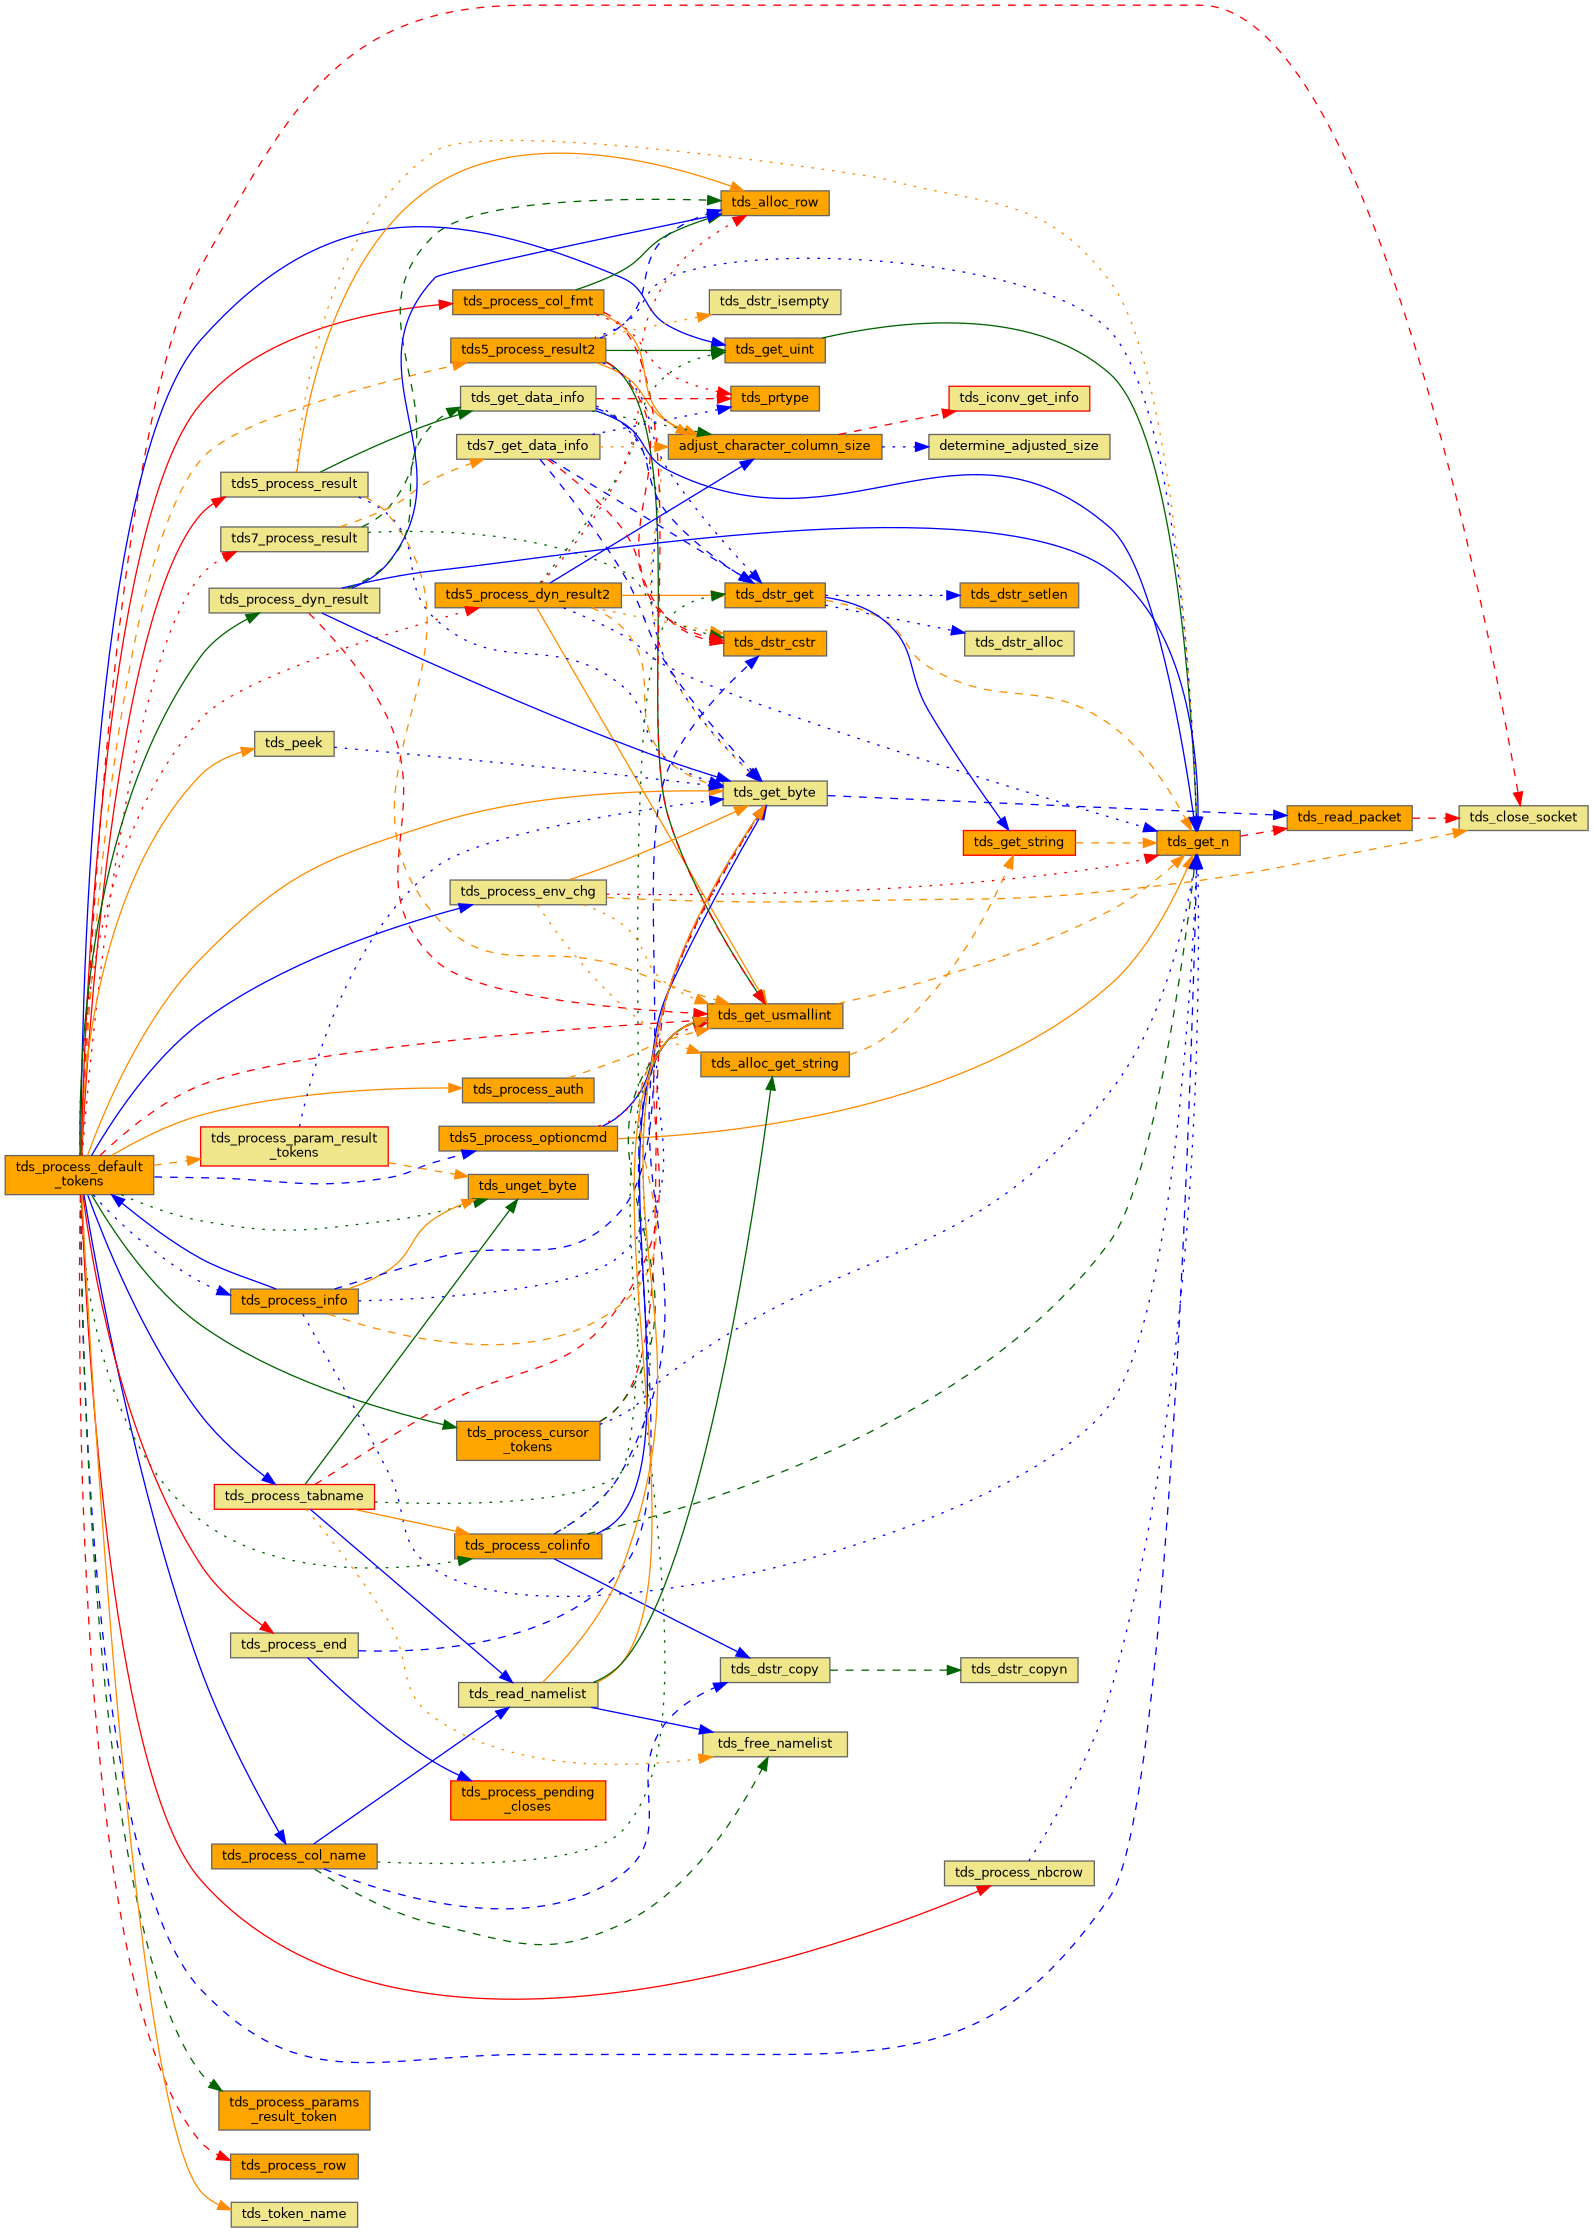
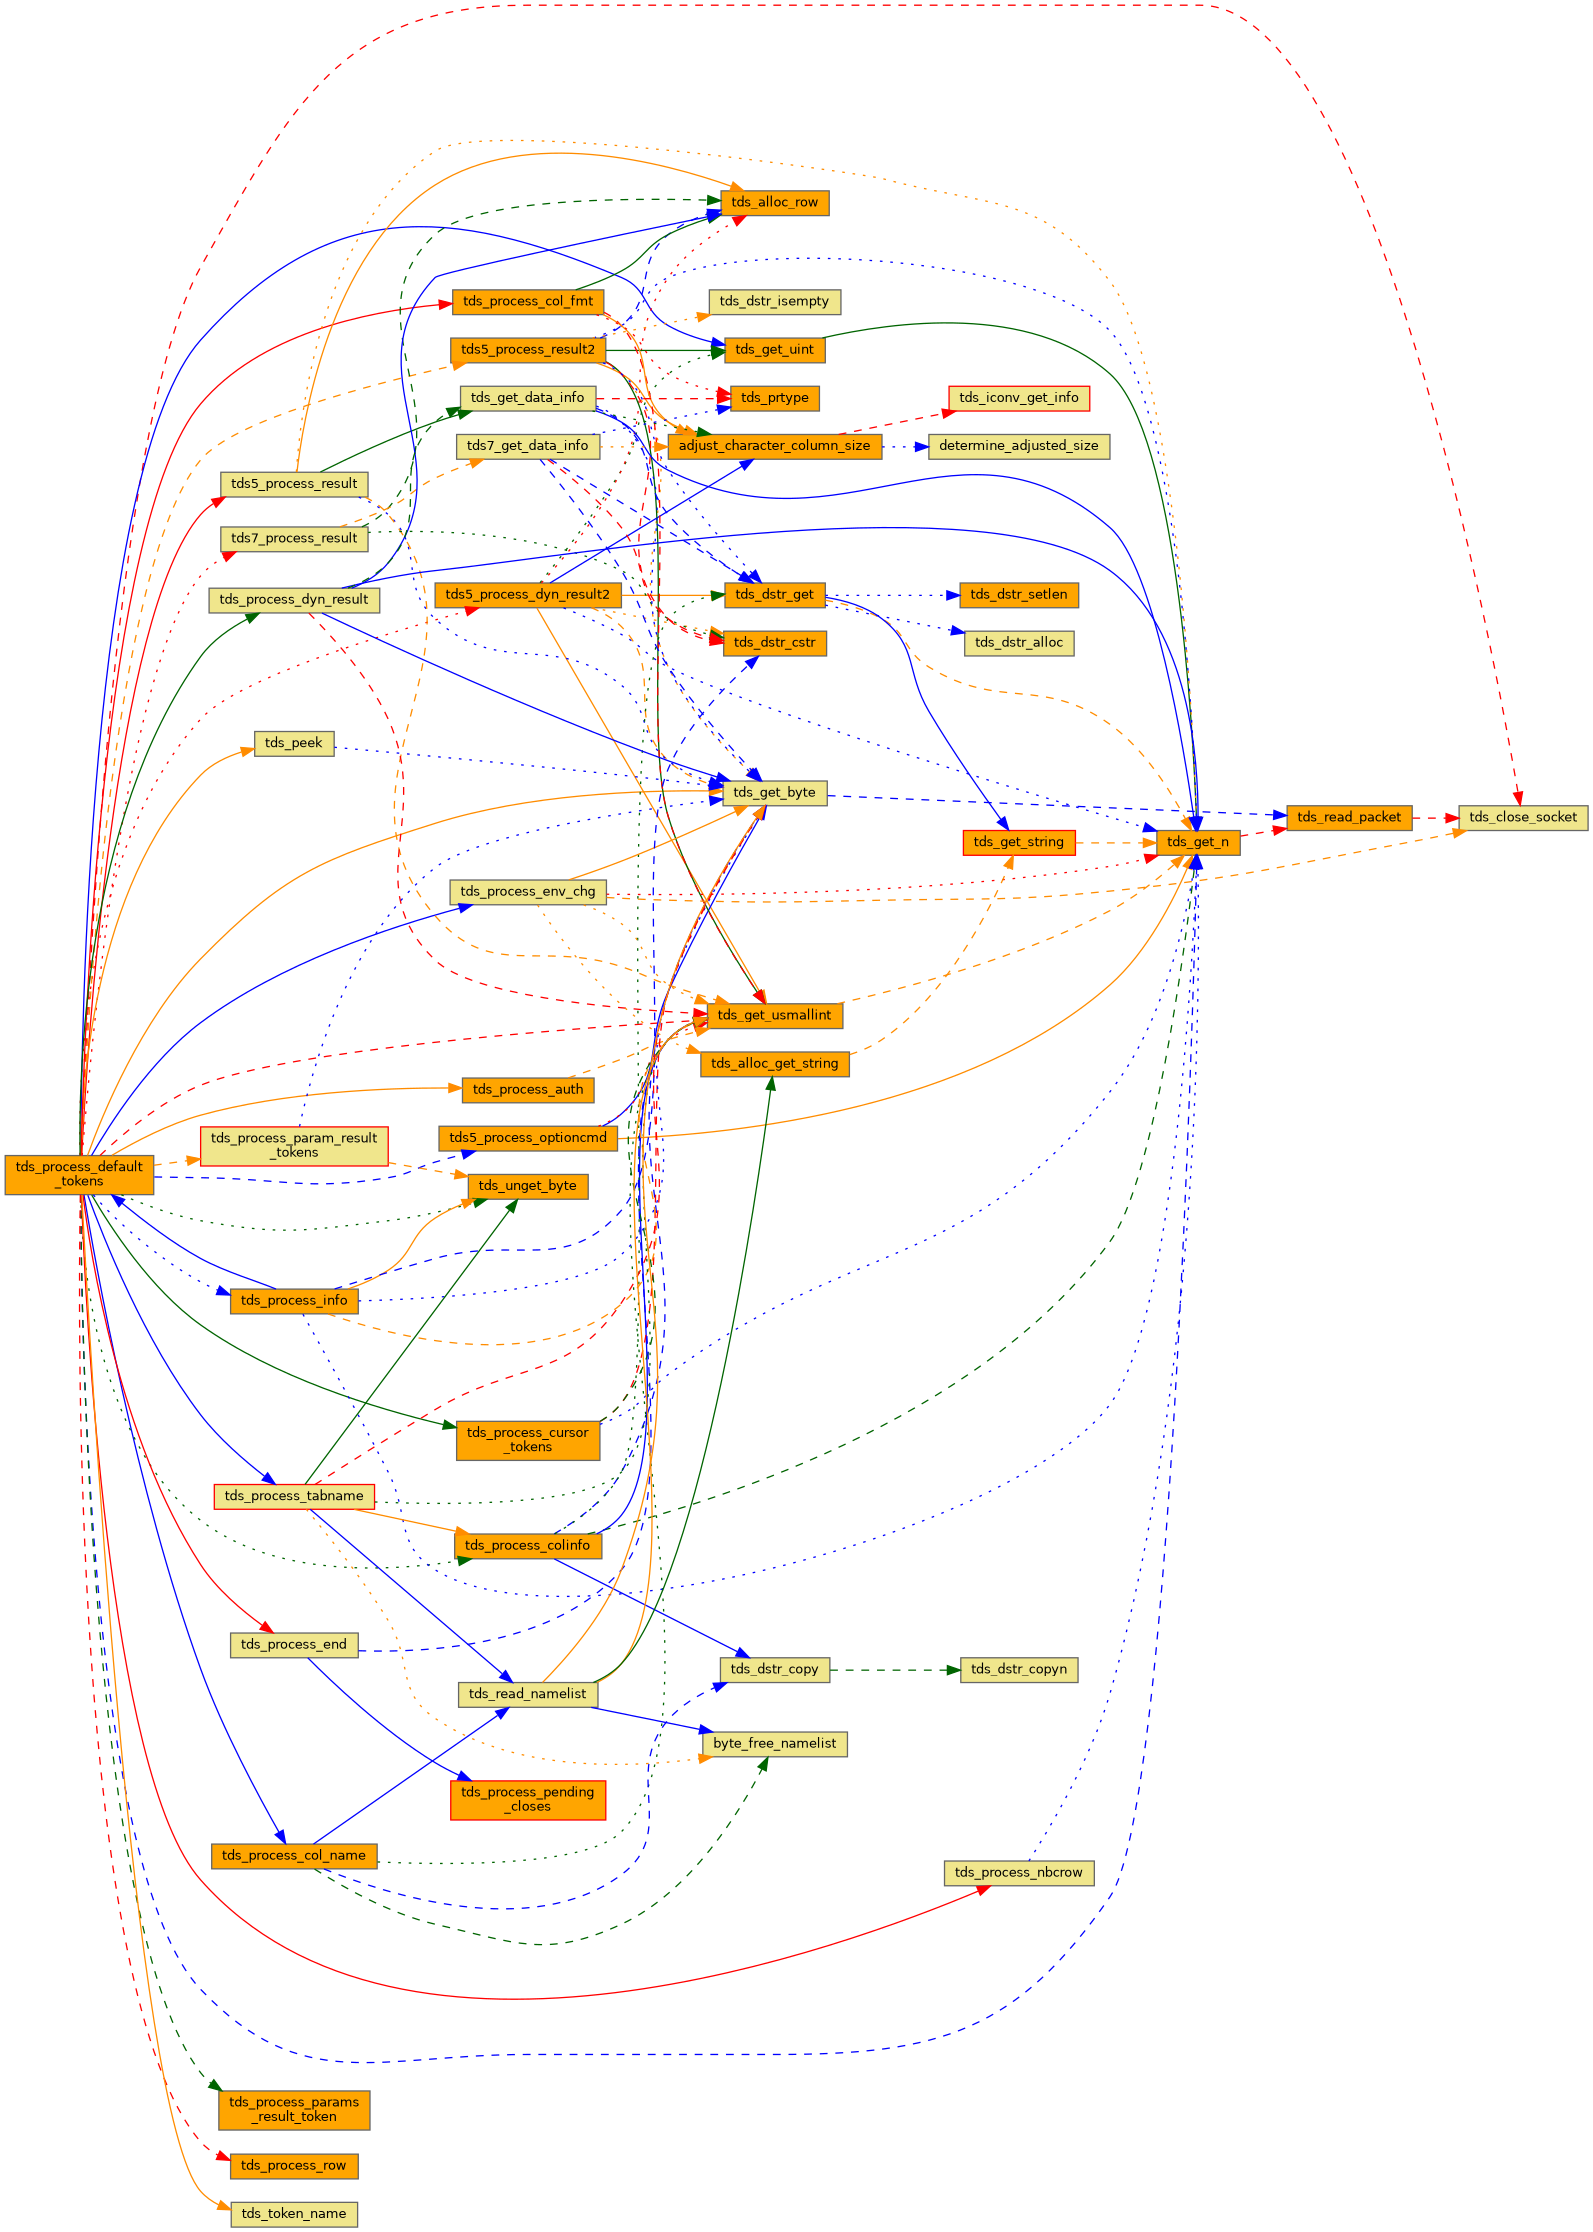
node "tds_free_namelist": label "tds_free_namelist" -> "byte_free_namelist"
